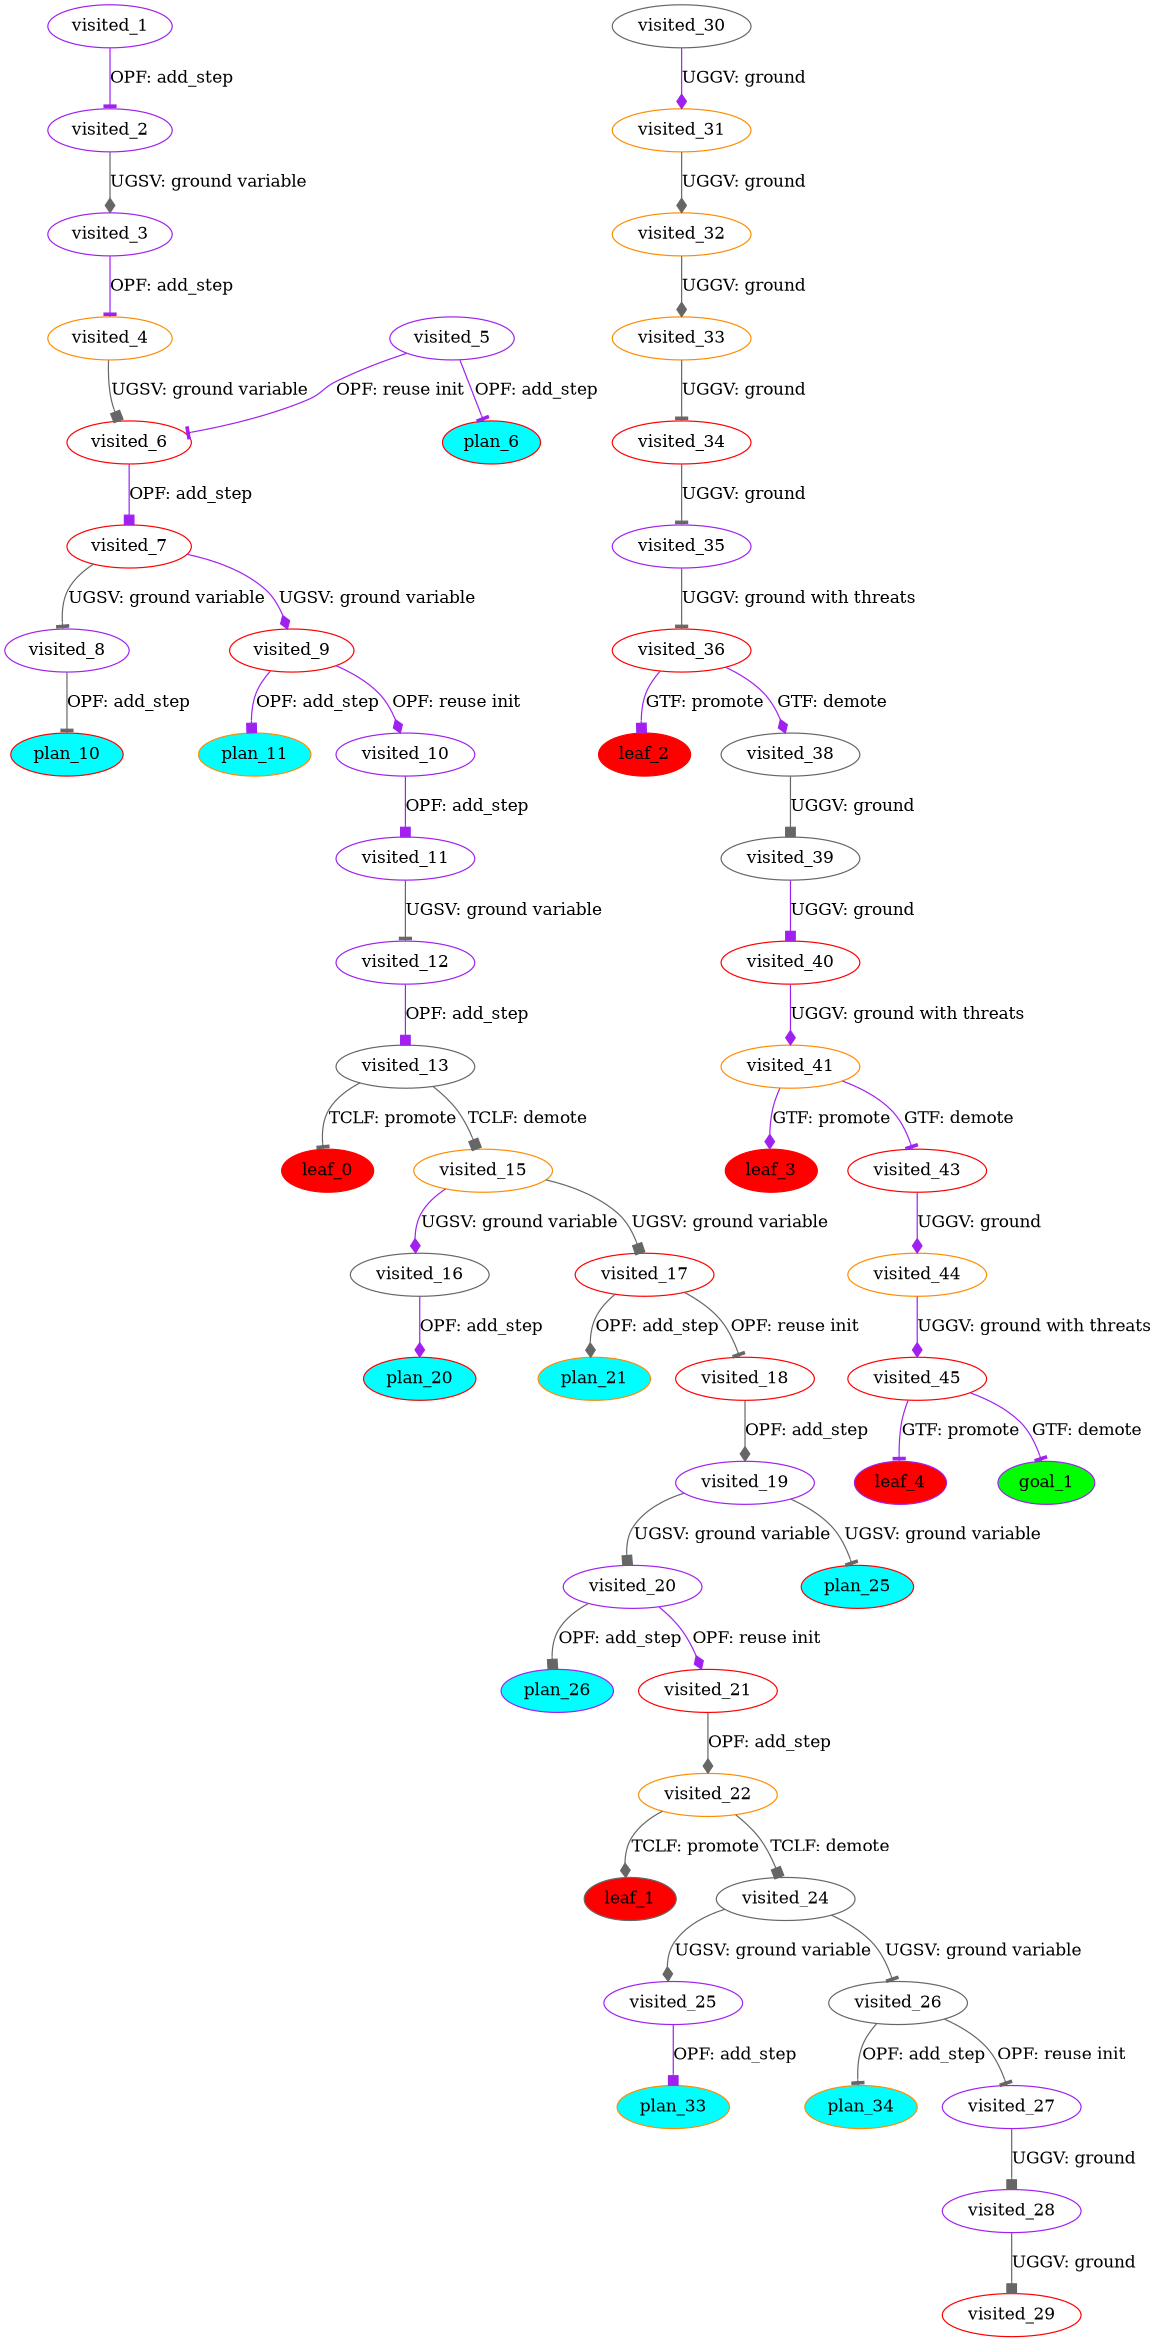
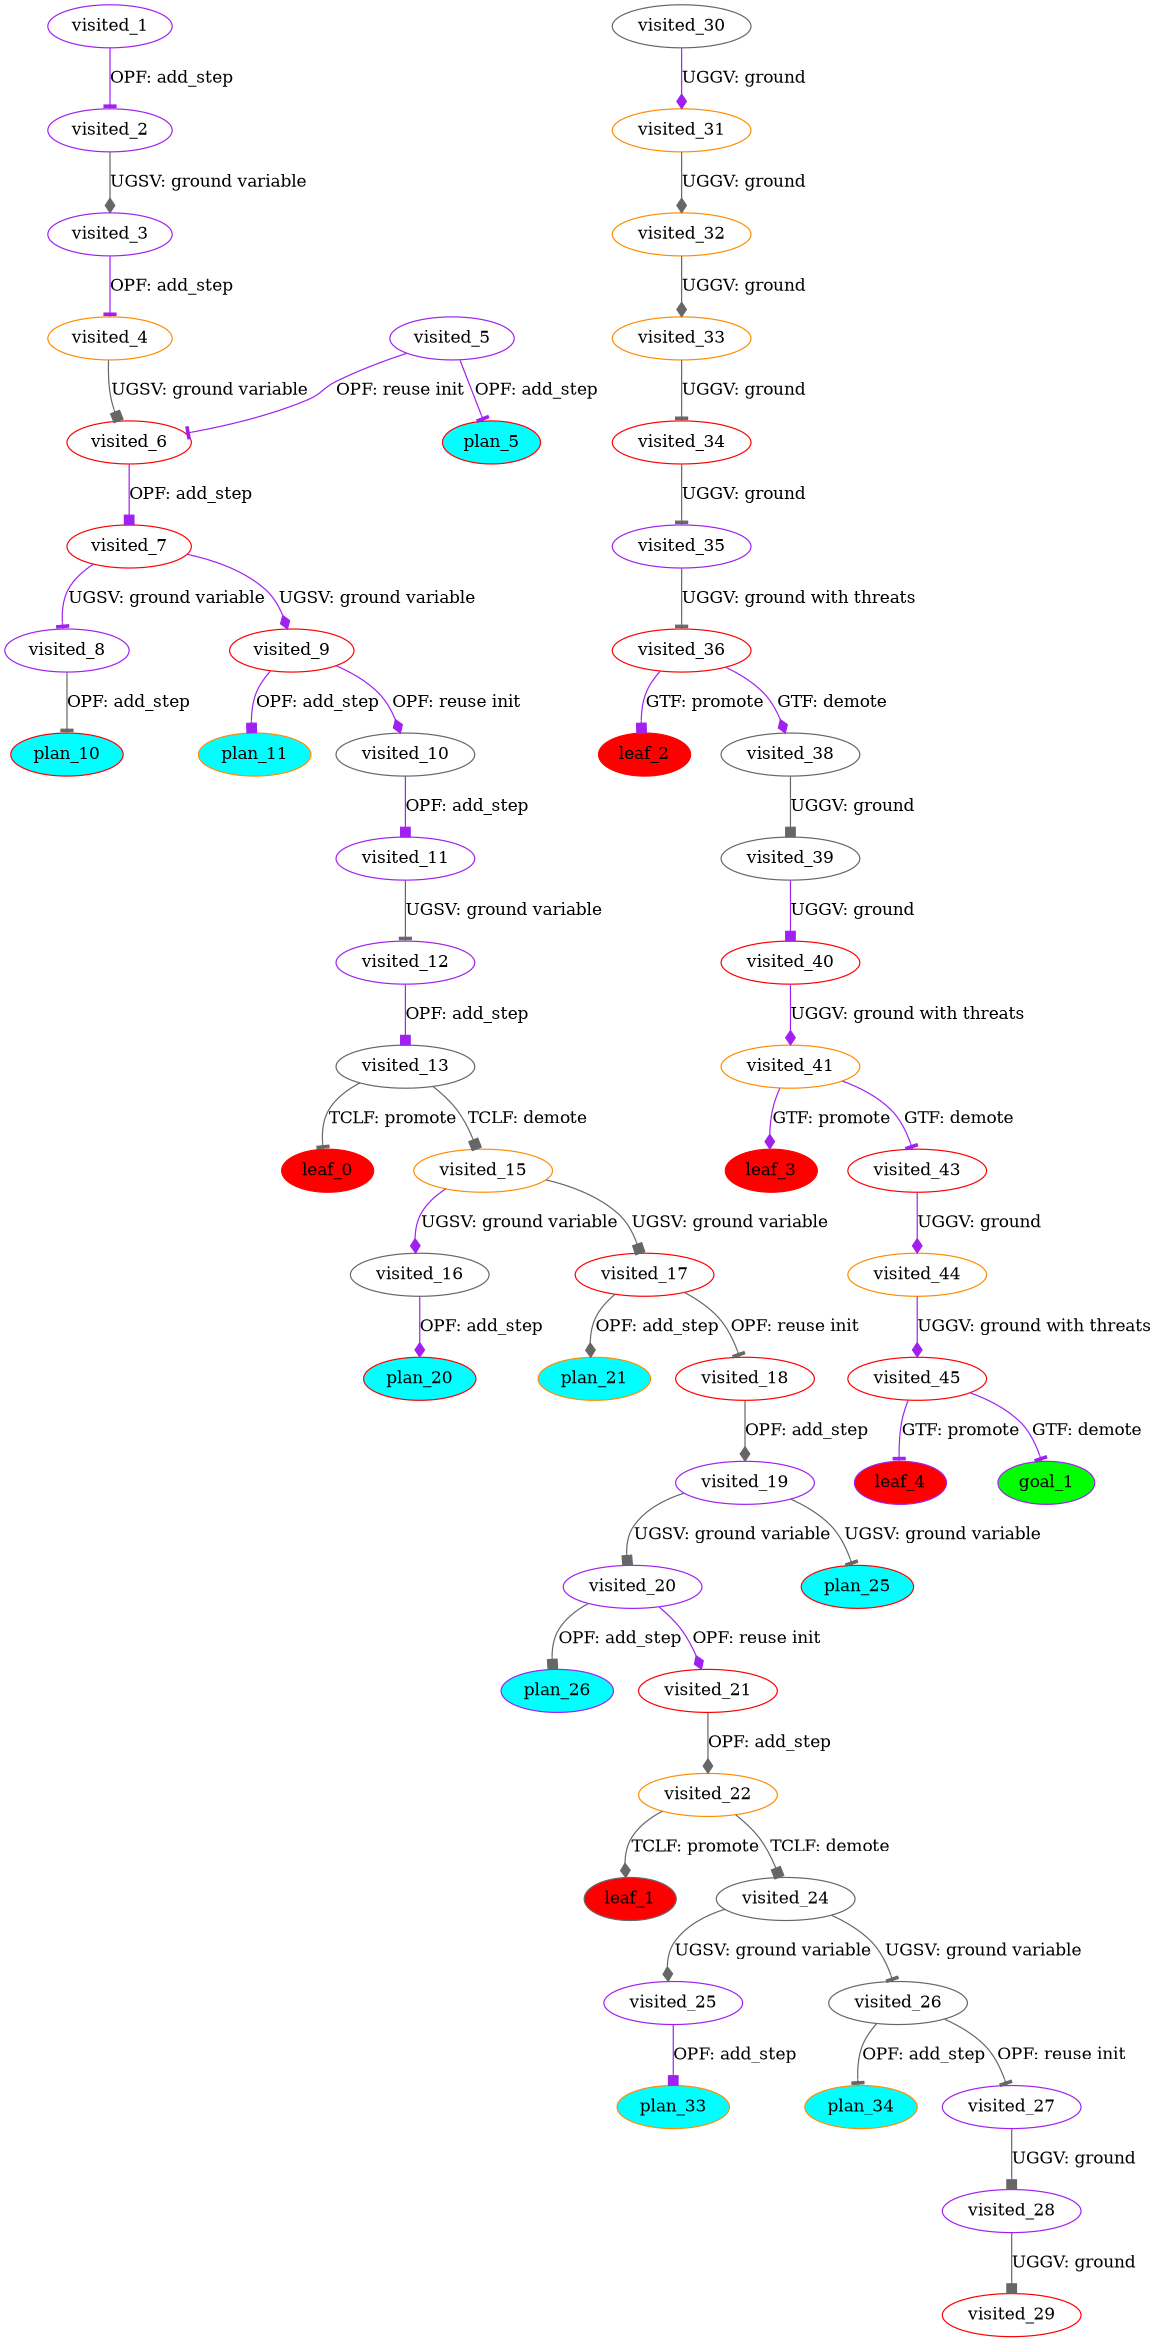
node "plan_6": label "plan_6" -> "plan_5"
edge "visited_7" -> "visited_8": color gray40 -> purple
node "visited_10": color purple -> gray40
